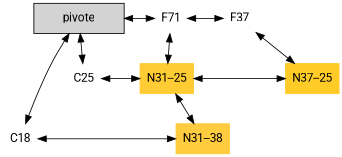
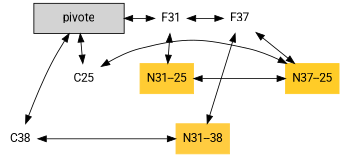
node "F71": label "F71" -> "F31"
edge "C25" -- "N31--25": now "C25" -- "N37--25"
edge "N31--25" -- "N31--38": now "F37" -- "N31--38"
node "C18": label "C18" -> "C38"
